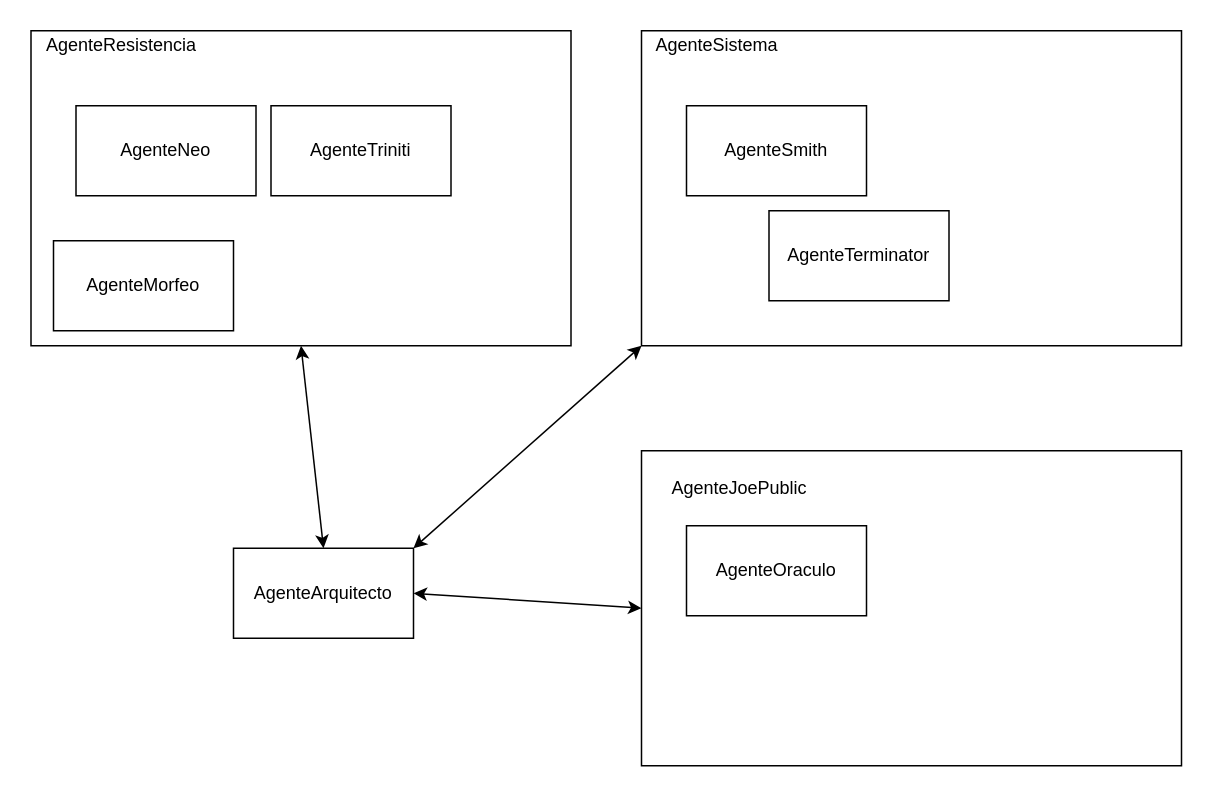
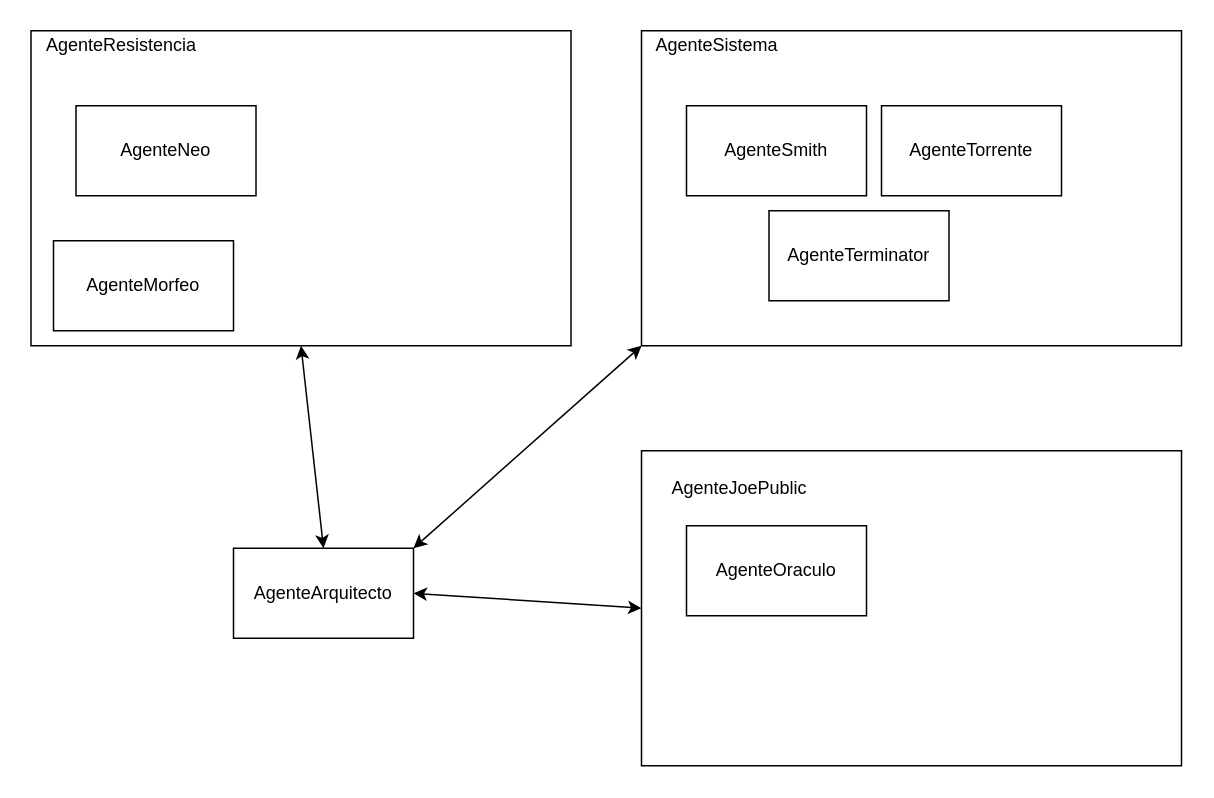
node "AgenteTriniti": removed
node "AgenteTorrente": added
